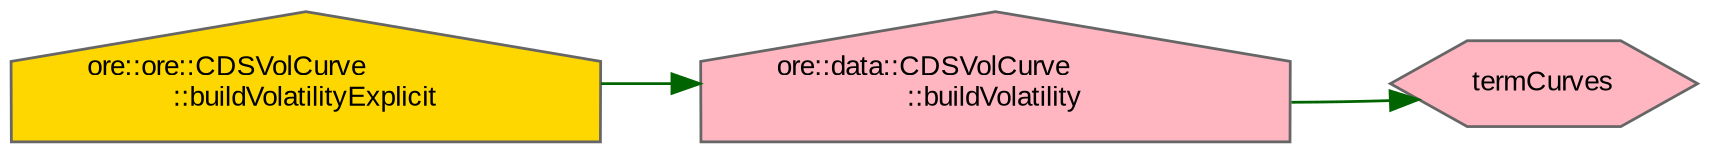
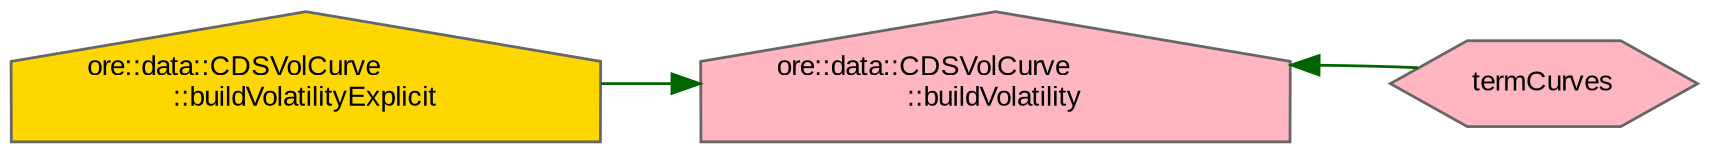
node "ore::ore::CDSVolCurve ::buildVolatilityExplicit": label "ore::ore::CDSVolCurve ::buildVolatilityExplicit" -> "ore::data::CDSVolCurve ::buildVolatilityExplicit"
edge "ore::data::CDSVolCurve ::buildVolatility" -> "termCurves": reversed
